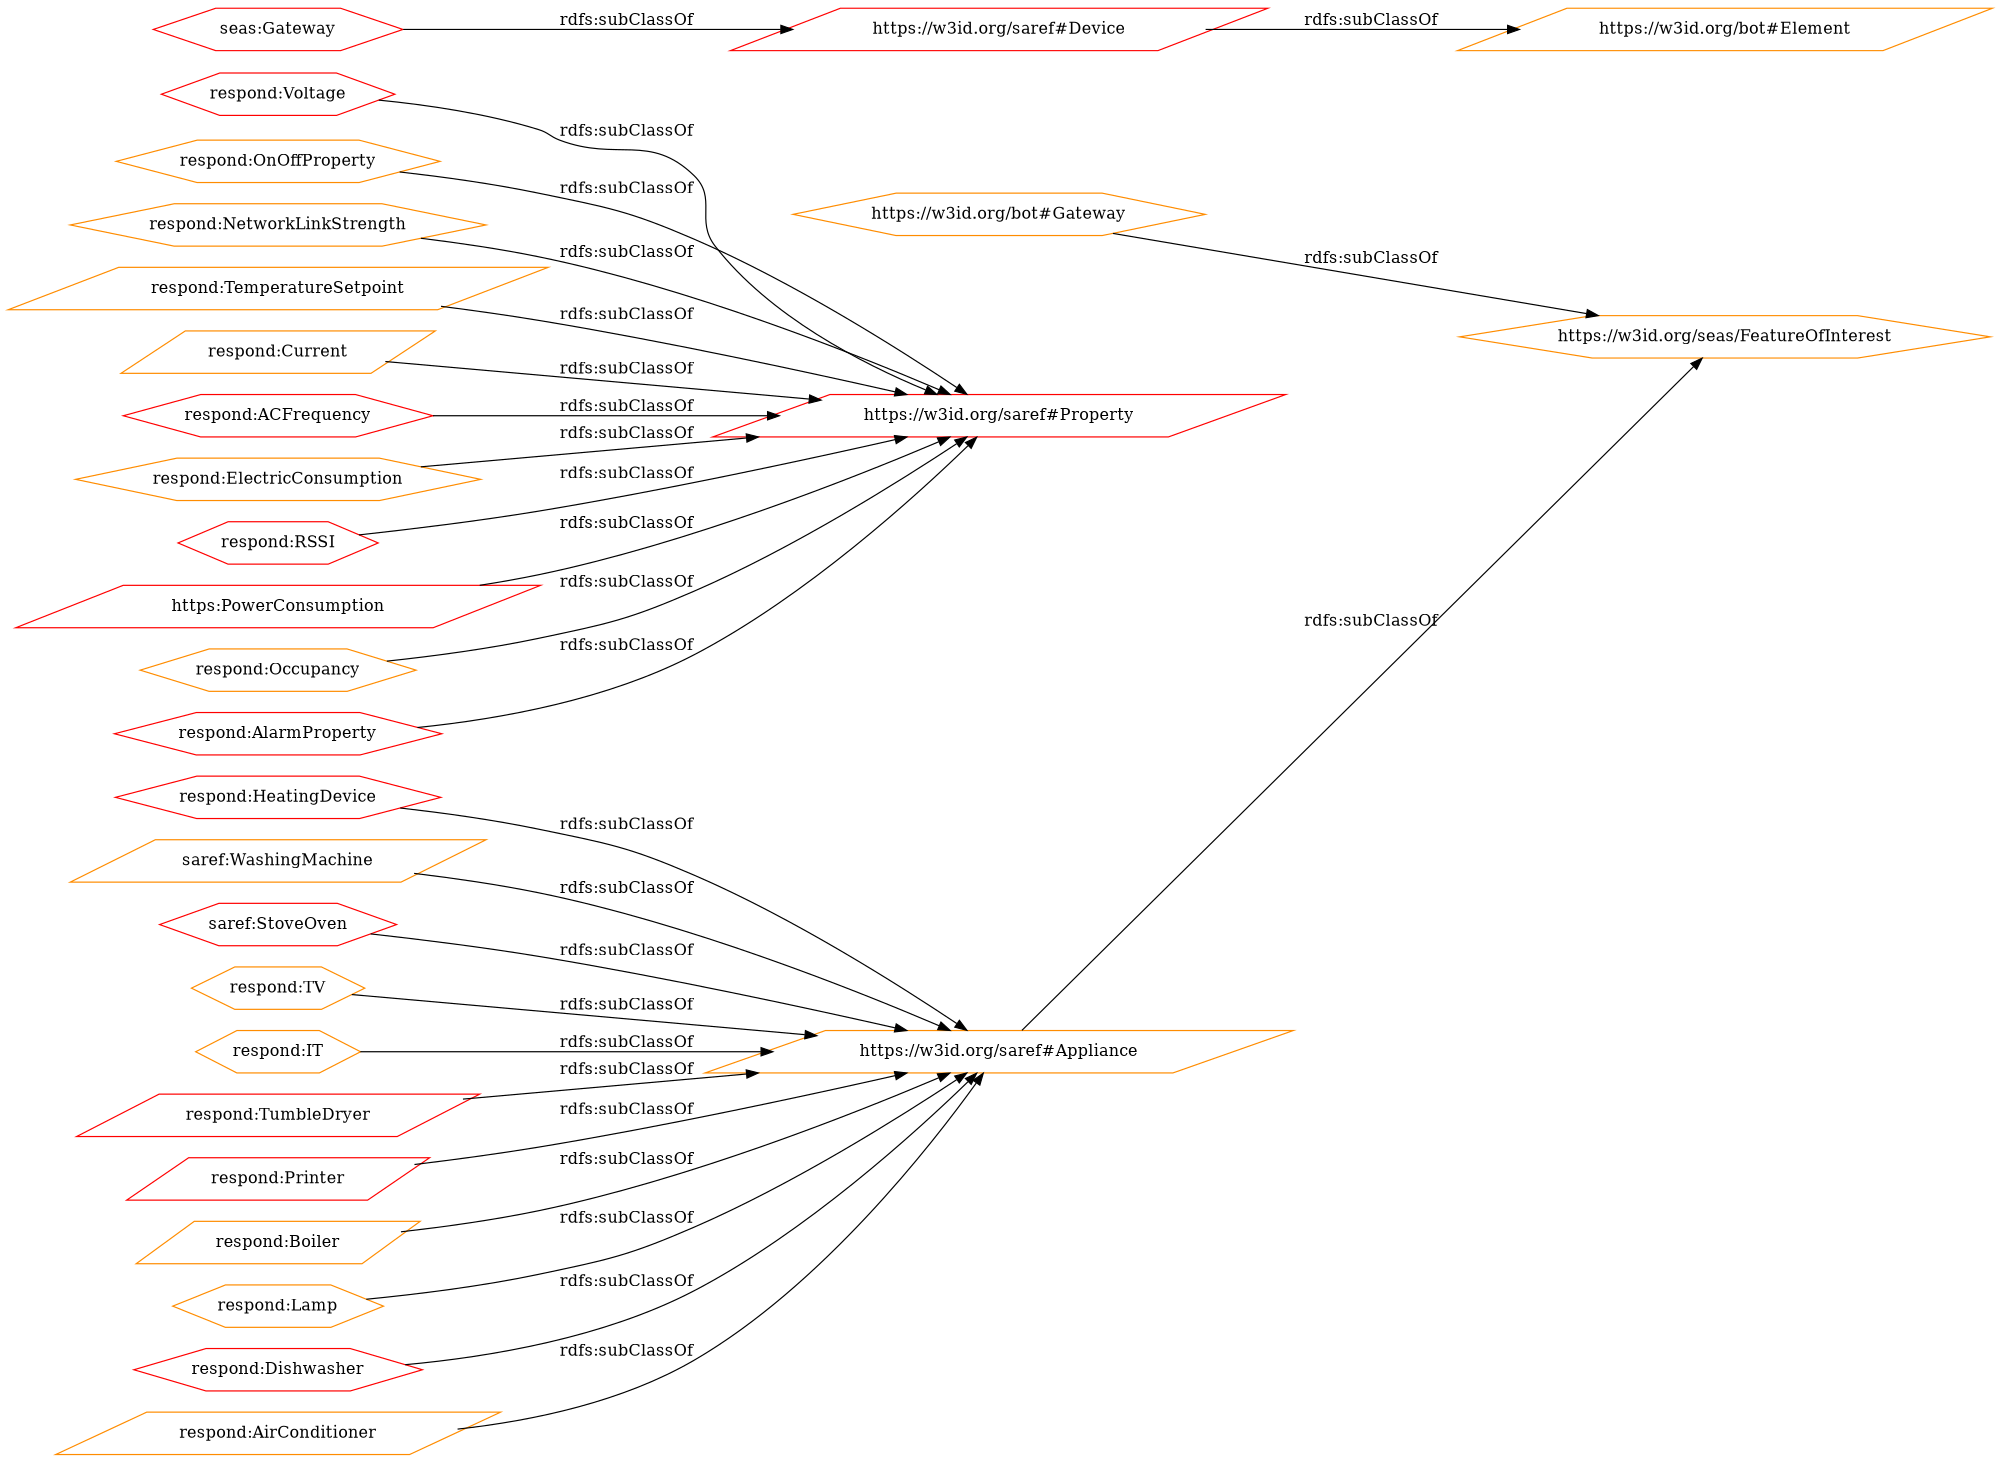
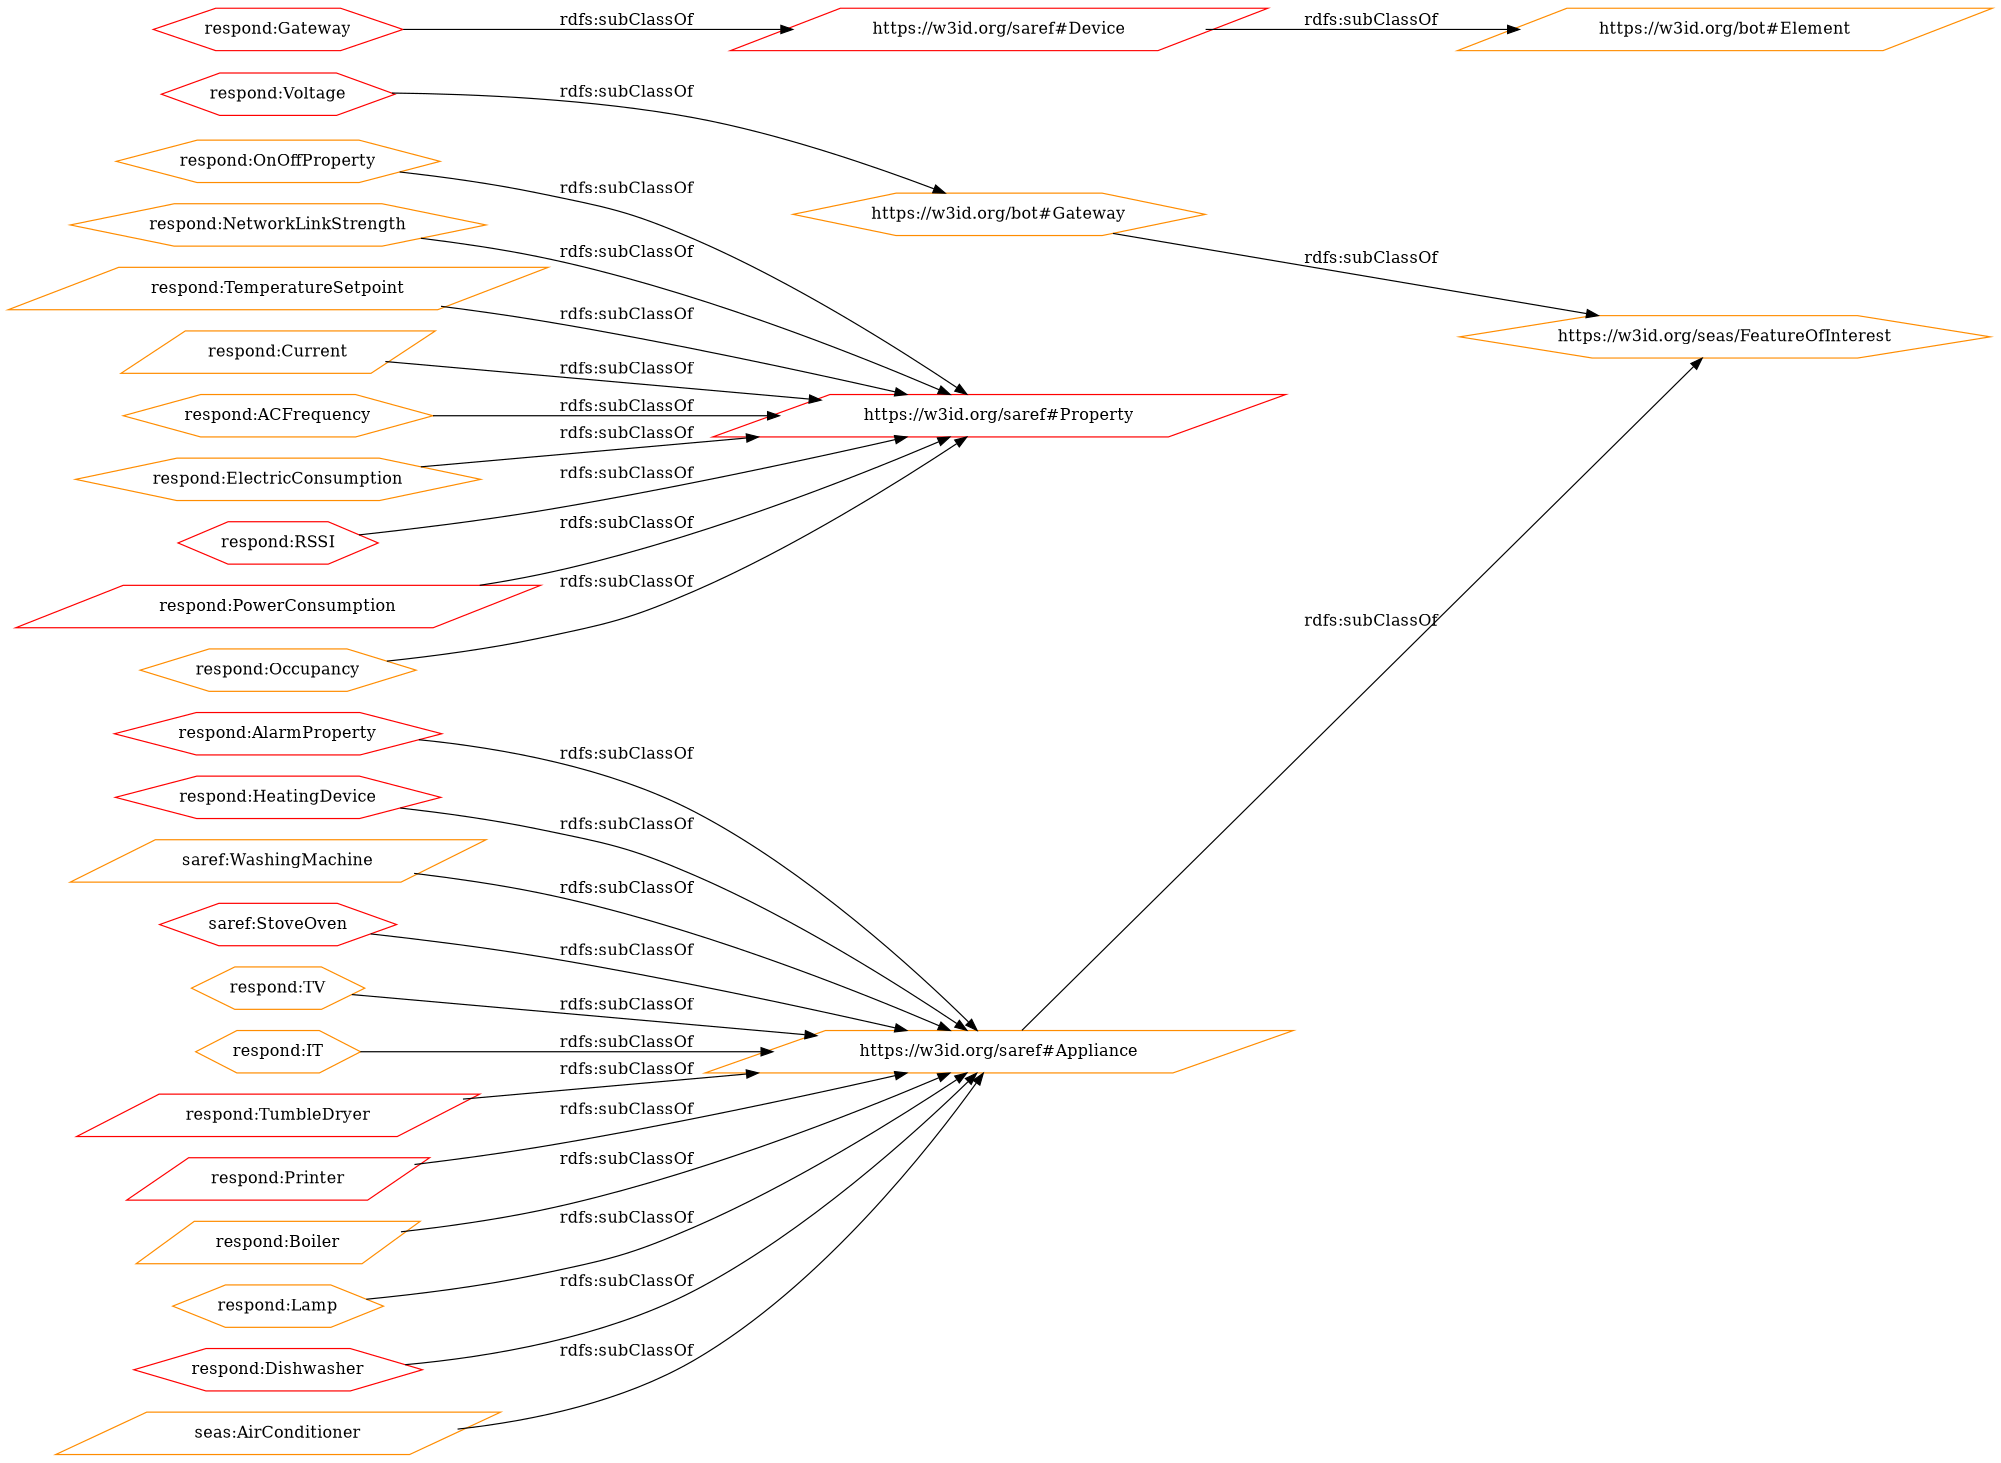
node "seas:Gateway": label "seas:Gateway" -> "respond:Gateway"
edge "respond:Voltage" -> "https://w3id.org/saref#Property": now "respond:Voltage" -> "https://w3id.org/bot#Gateway"
node "respond:ACFrequency": color red -> darkorange
node "https:PowerConsumption": label "https:PowerConsumption" -> "respond:PowerConsumption"
edge "respond:AlarmProperty" -> "https://w3id.org/saref#Property": now "respond:AlarmProperty" -> "https://w3id.org/saref#Appliance"
node "respond:AirConditioner": label "respond:AirConditioner" -> "seas:AirConditioner"
